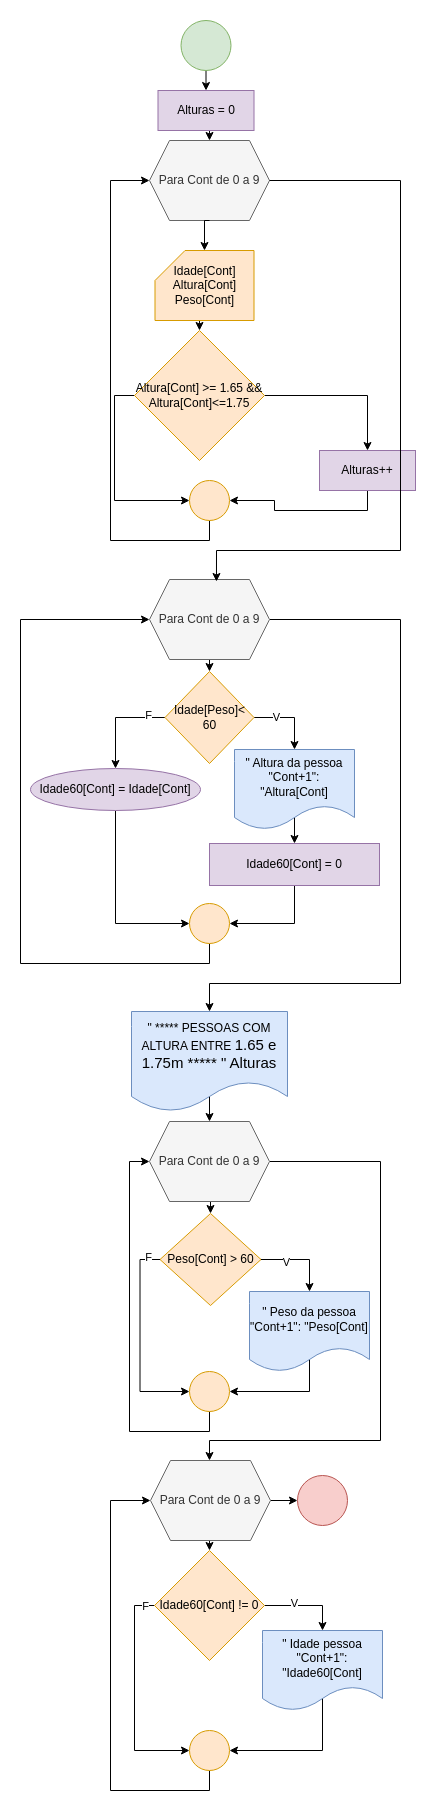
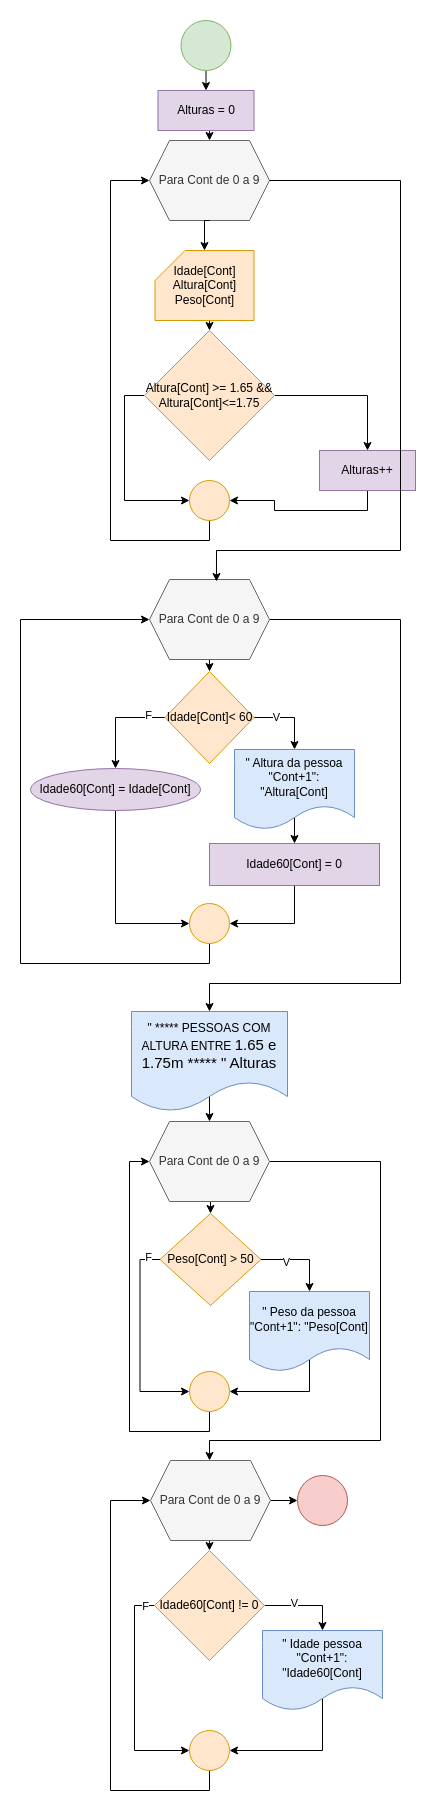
node "Altura[Cont] >= 1.65 && Altura[Cont]<=1.75": moved (200, 396) -> (210, 396)
node "Idade[Peso]< 60": label "Idade[Peso]< 60" -> "Idade[Cont]< 60"
node "Peso[Cont] > 60": label "Peso[Cont] > 60" -> "Peso[Cont] > 50"
